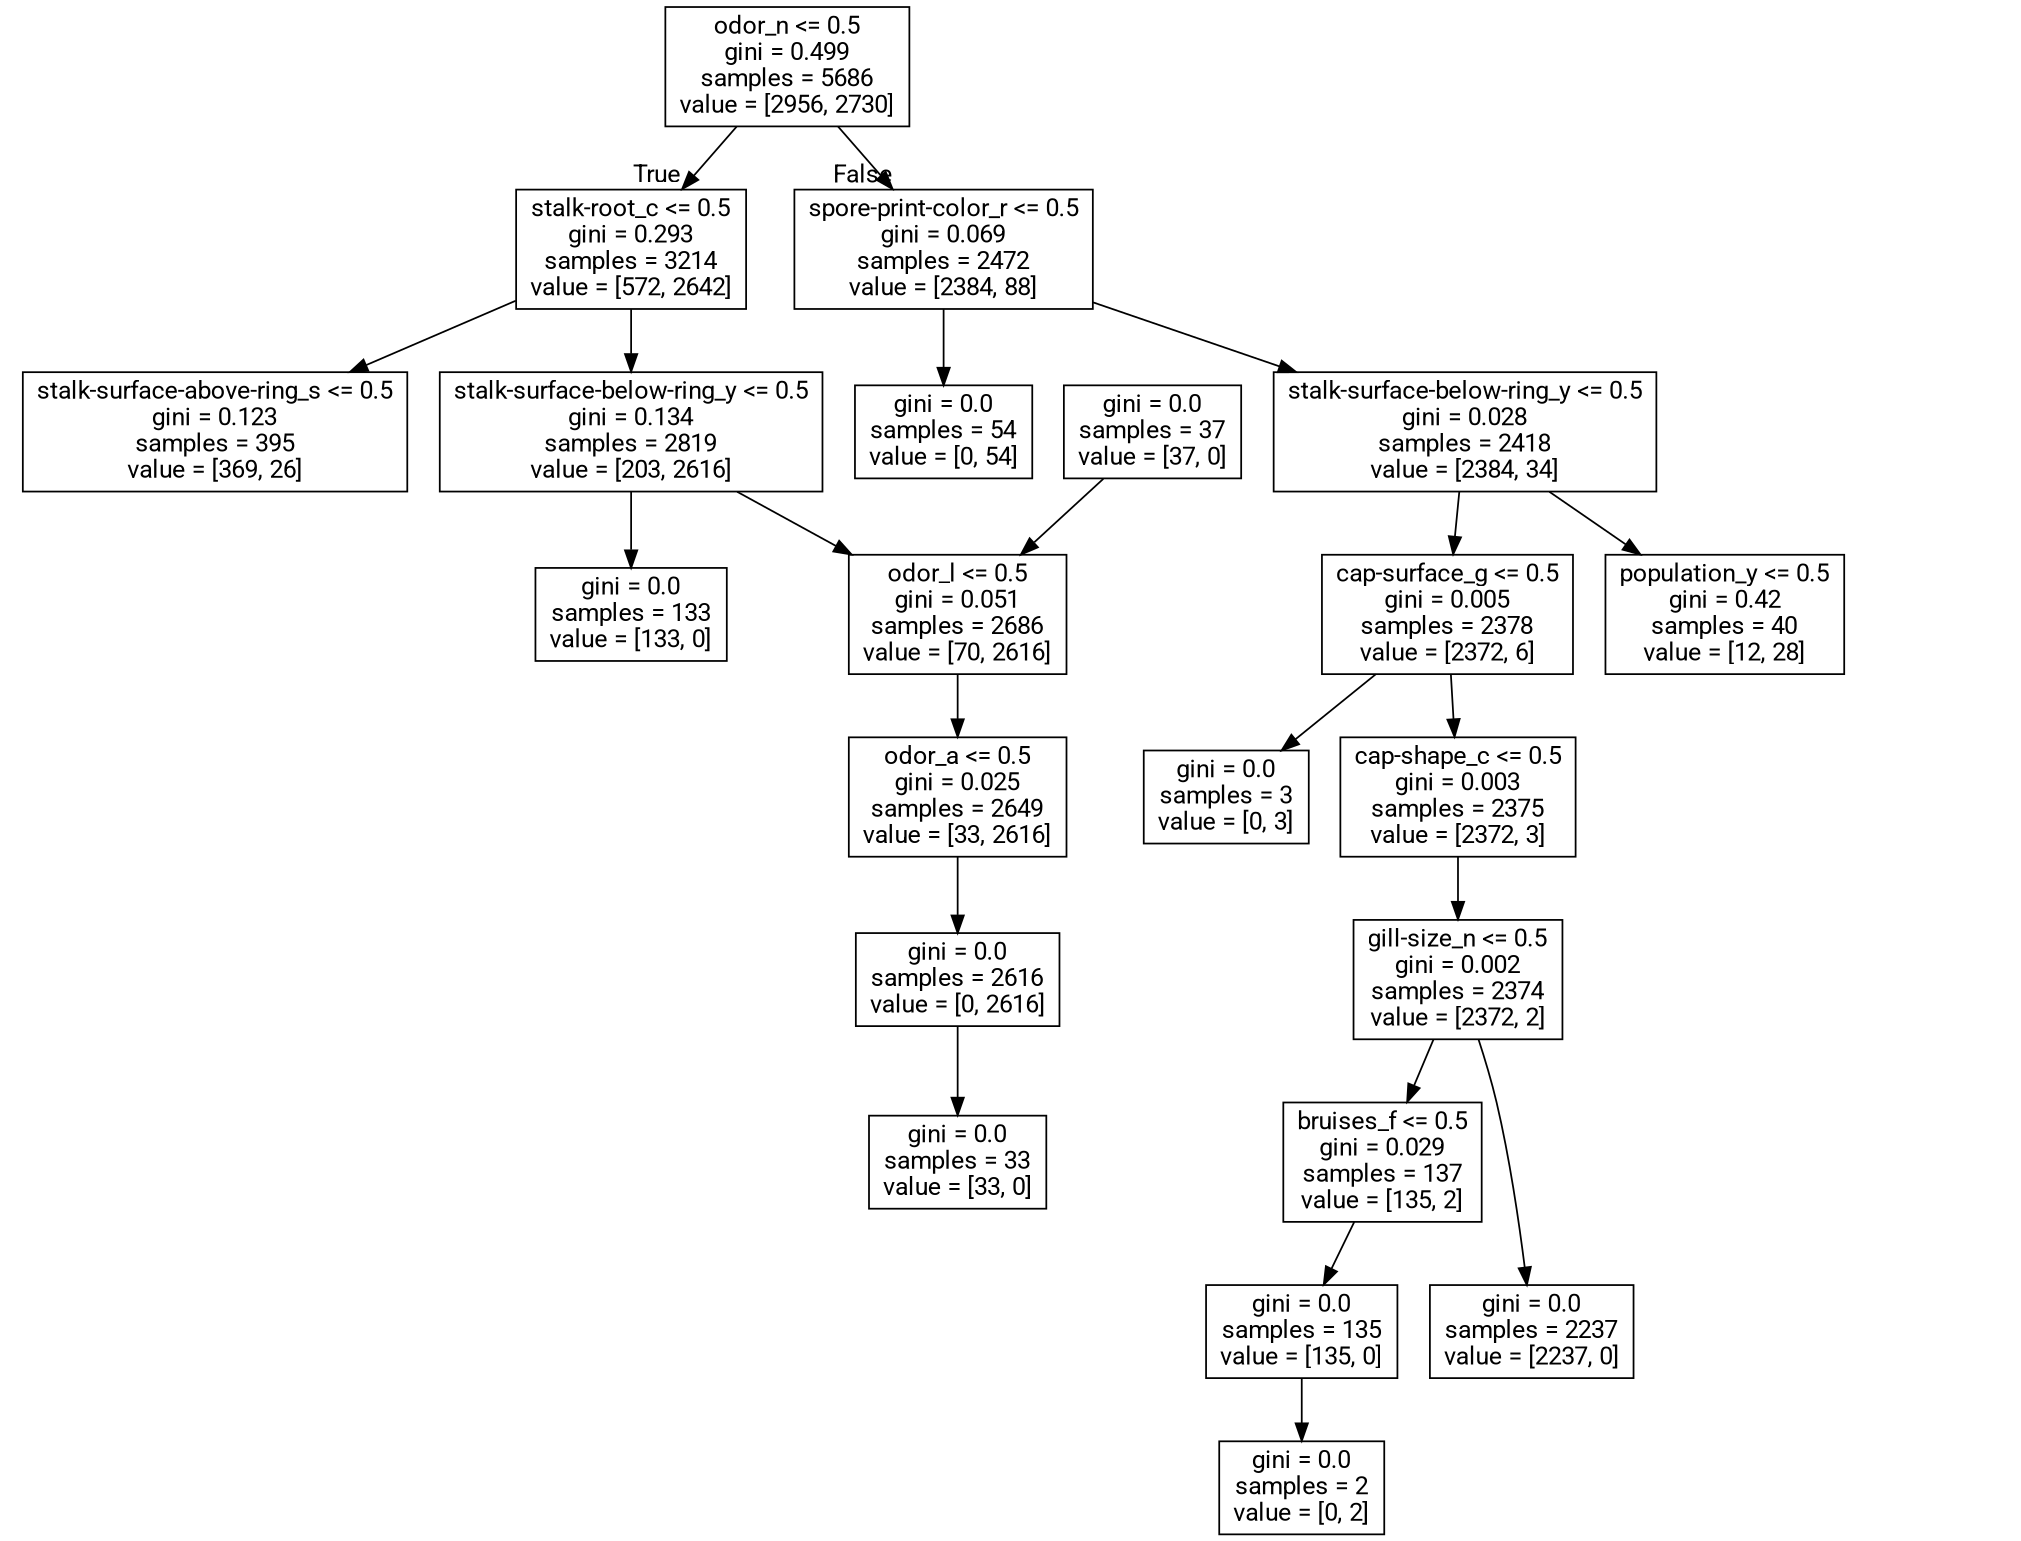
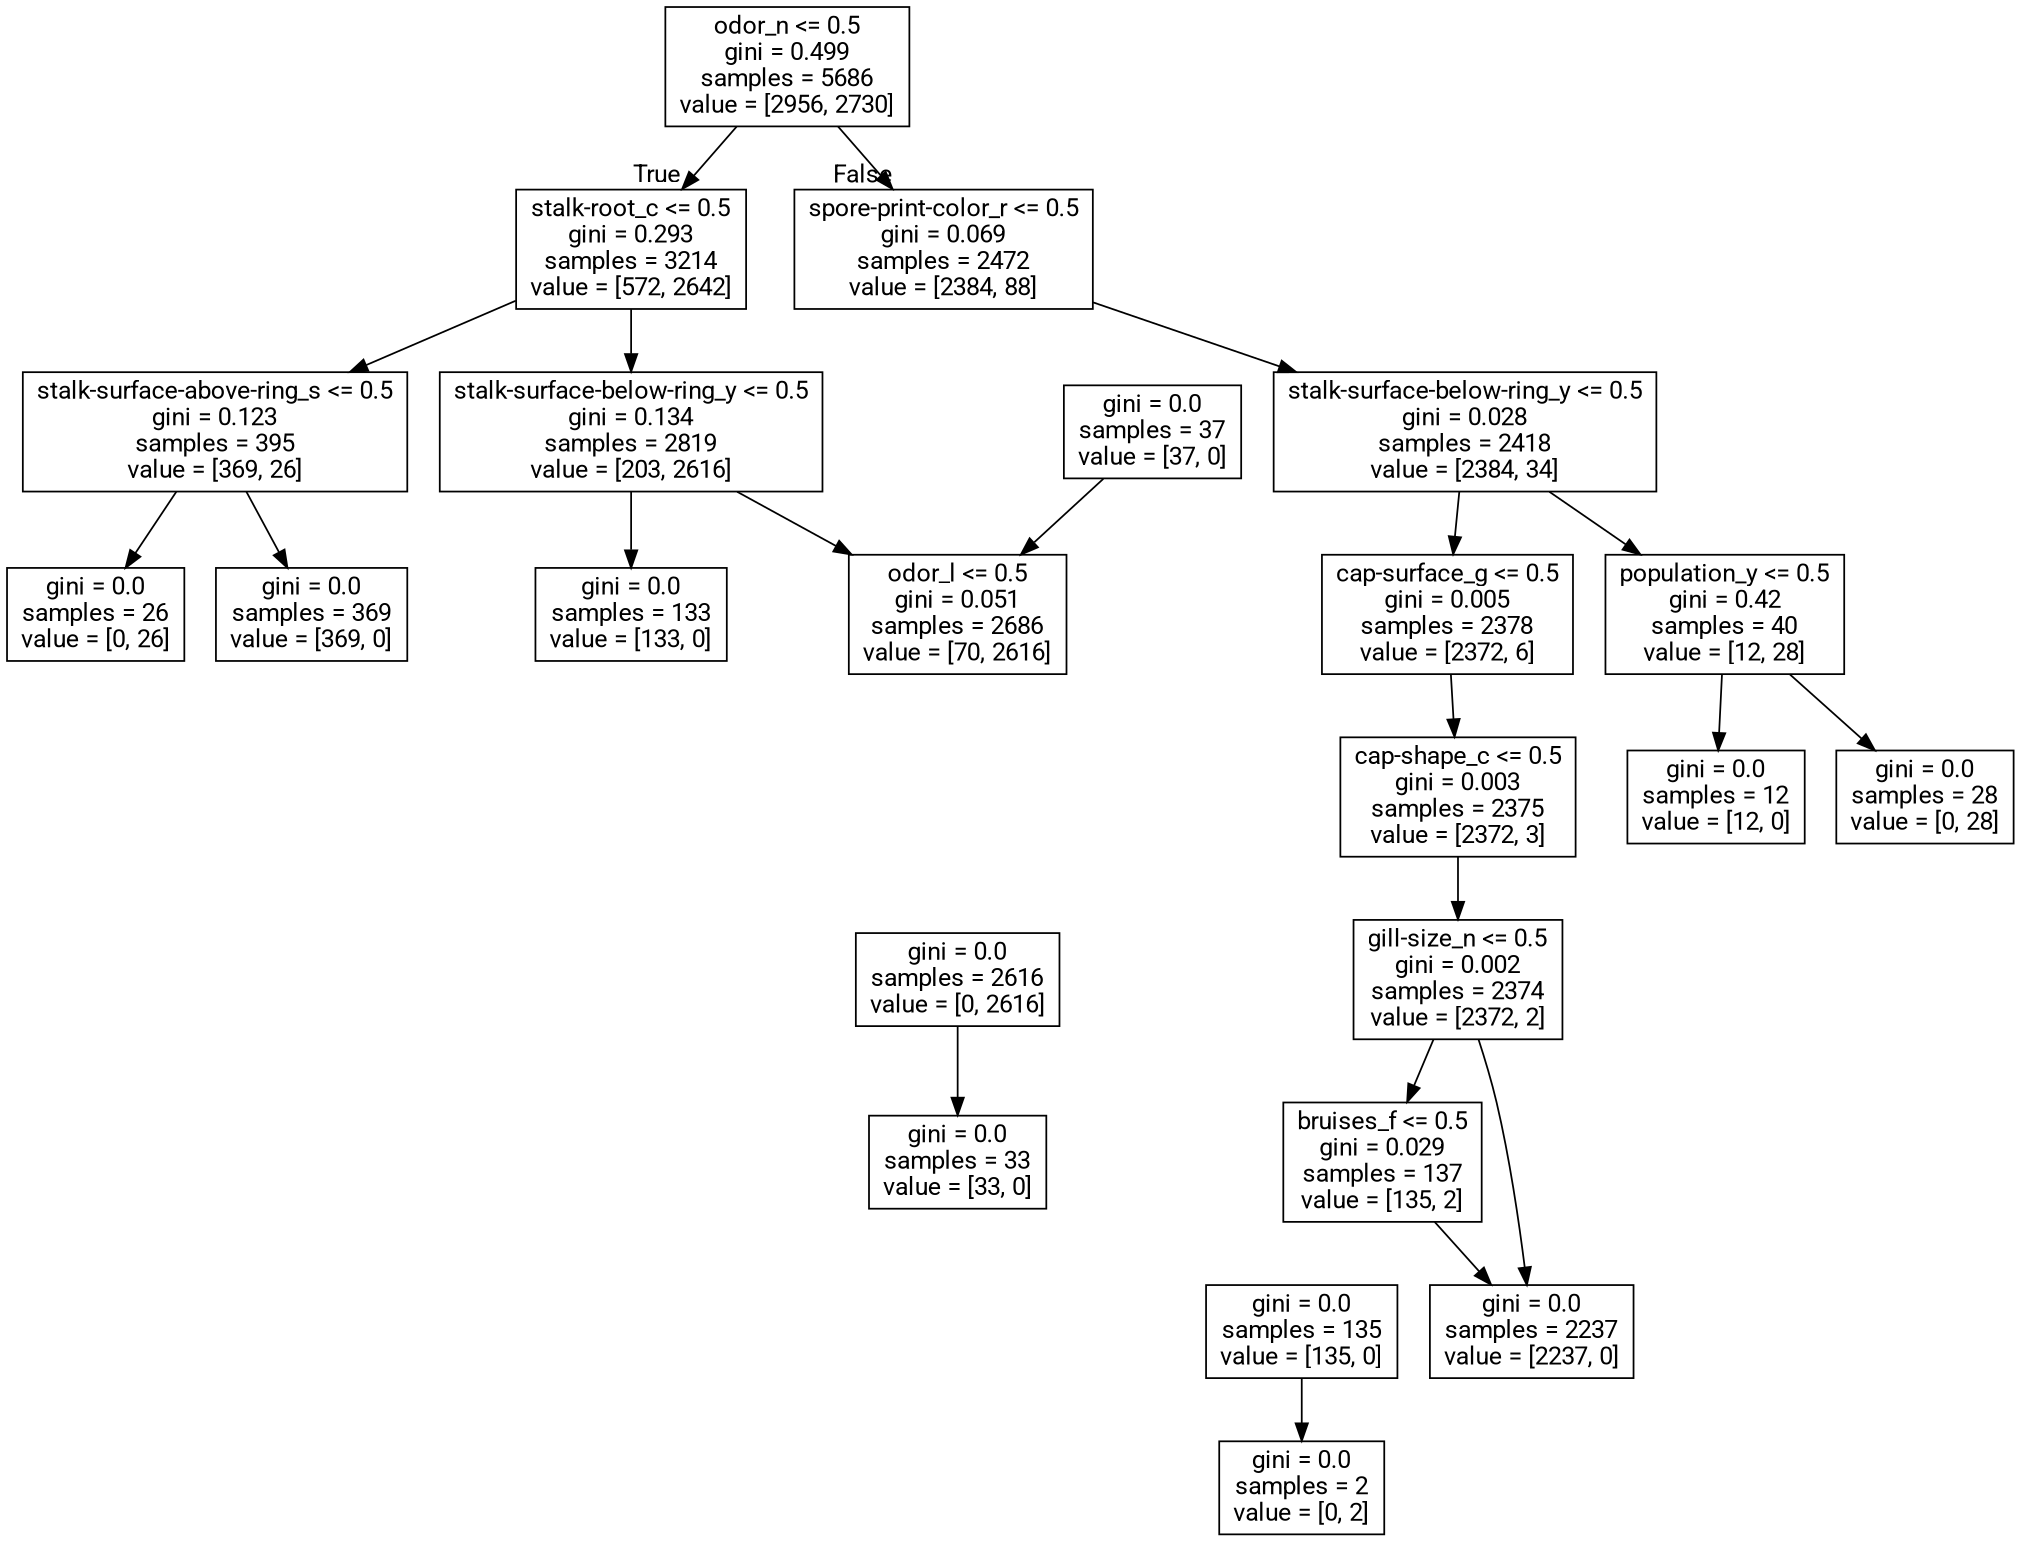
node "gini = 0.0 samples = 54 value = [0, 54]": removed
node "gini = 0.0 samples = 26 value = [0, 26]": added
node "gini = 0.0 samples = 369 value = [369, 0]": added
node "odor_a <= 0.5 gini = 0.025 samples = 2649 value = [33, 2616]": removed
node "gini = 0.0 samples = 3 value = [0, 3]": removed
node "gini = 0.0 samples = 12 value = [12, 0]": added
node "gini = 0.0 samples = 28 value = [0, 28]": added
edge "bruises_f <= 0.5 gini = 0.029 samples = 137 value = [135, 2]" -> "gini = 0.0 samples = 135 value = [135, 0]": now "bruises_f <= 0.5 gini = 0.029 samples = 137 value = [135, 2]" -> "gini = 0.0 samples = 2237 value = [2237, 0]"
